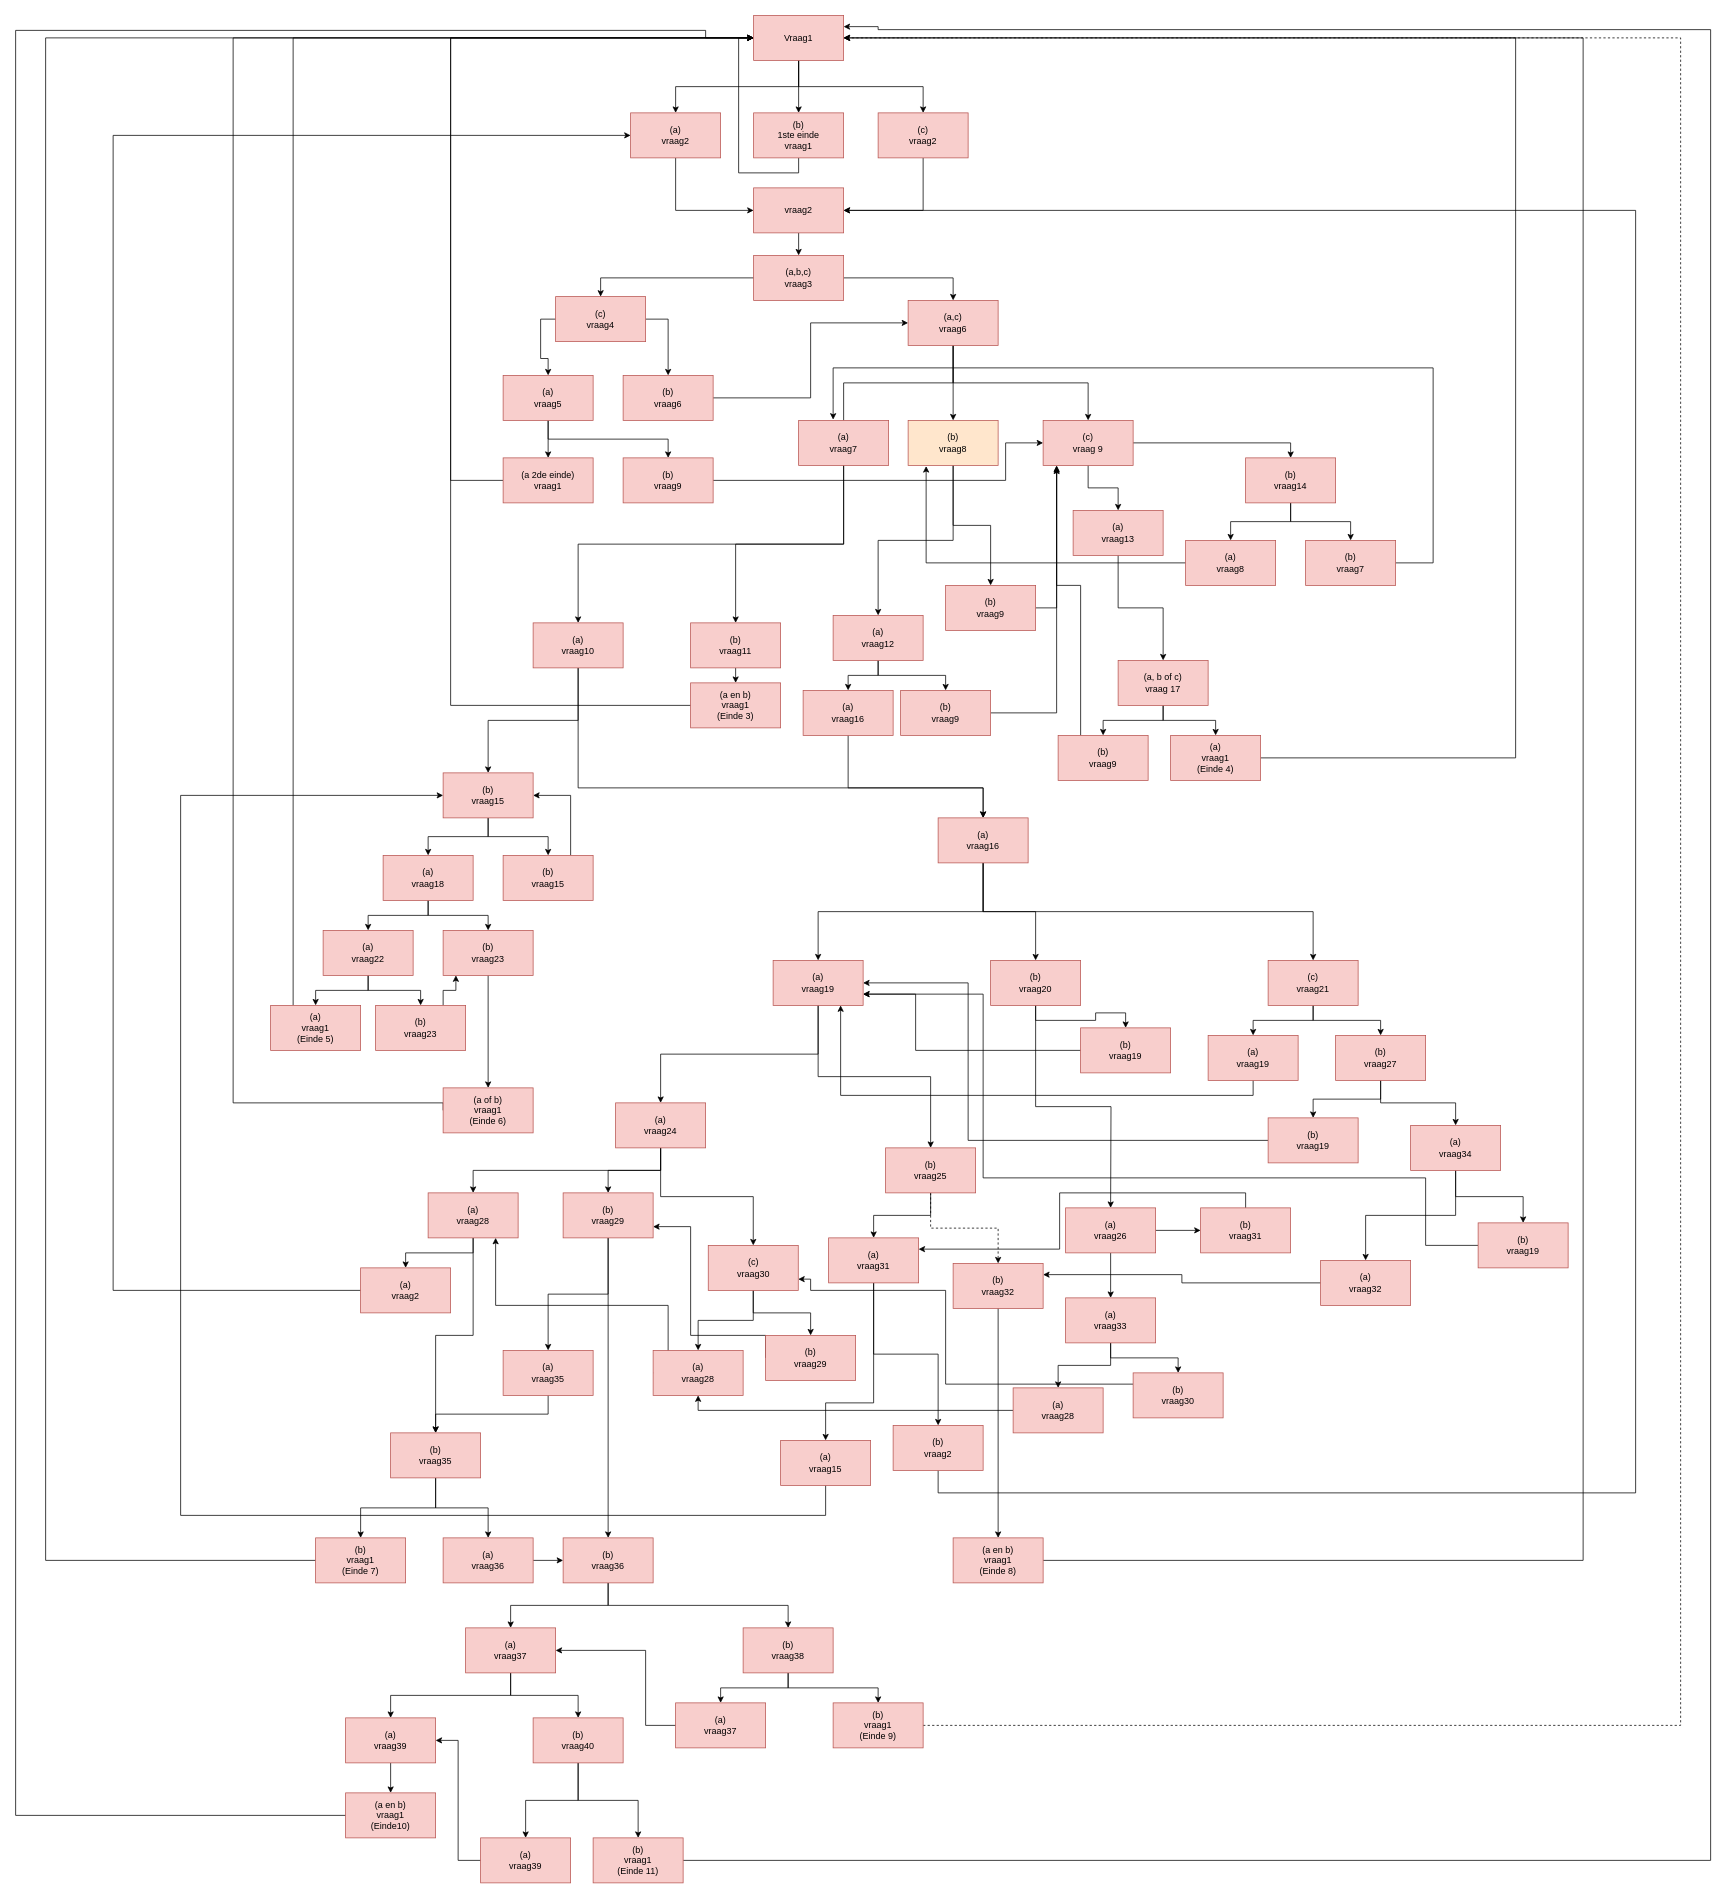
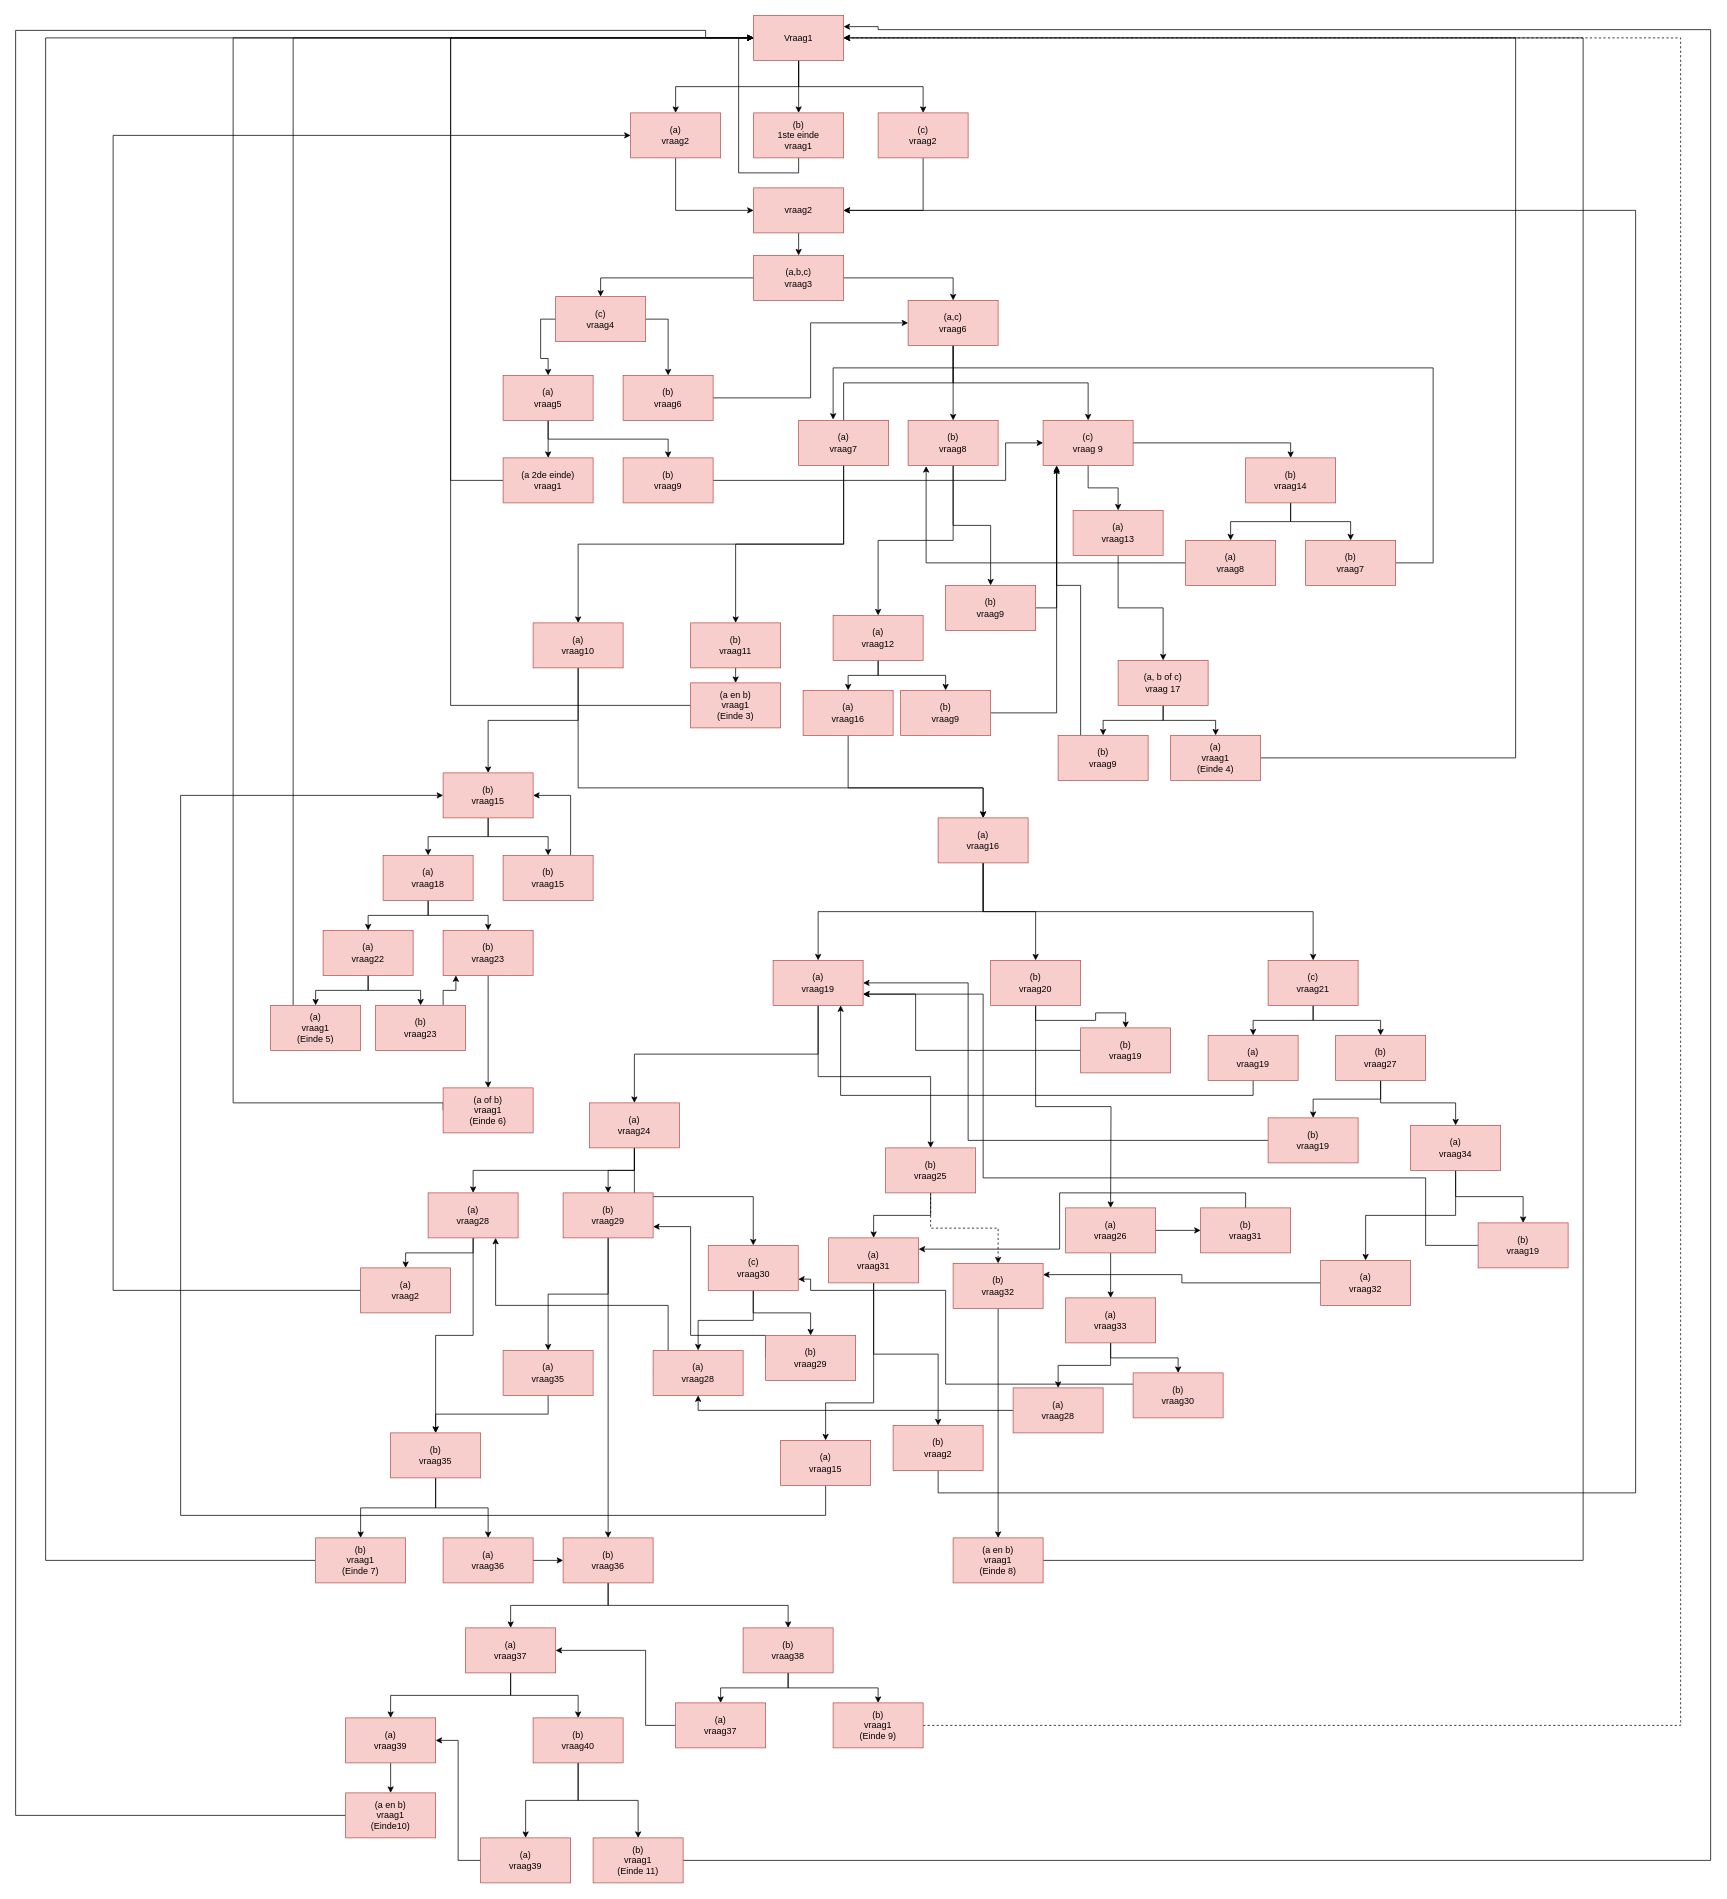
node "(b) vraag8": fillcolor #ffe6cc -> #f8cecc
node "(a) vraag24": moved (660, 1125) -> (634, 1125)
